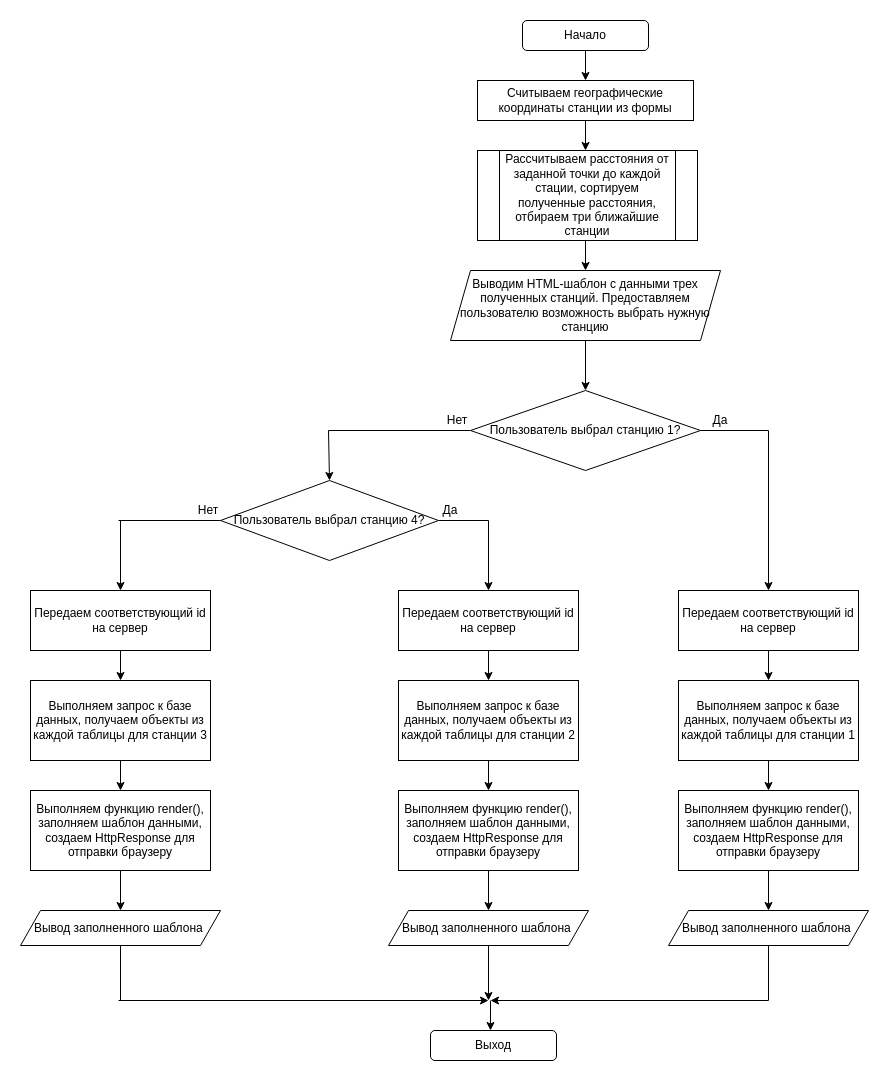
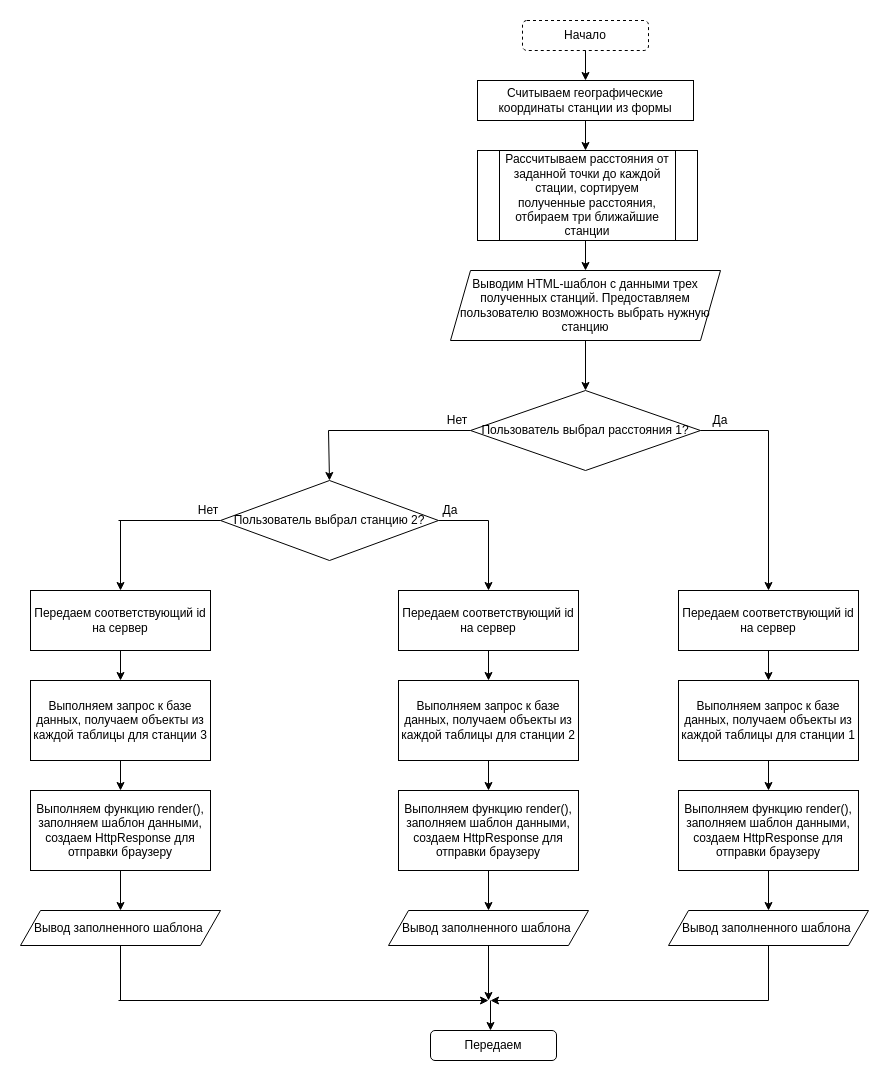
node "Начало": style solid -> dashed
node "Пользователь выбрал станцию 1?": label "Пользователь выбрал станцию 1?" -> "Пользователь выбрал расстояния 1?"
node "Пользователь выбрал станцию 4?": label "Пользователь выбрал станцию 4?" -> "Пользователь выбрал станцию 2?"
node "Выход": label "Выход" -> "Передаем"
